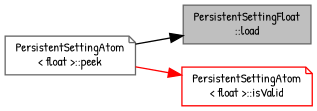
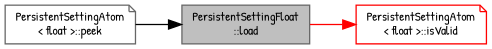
edge "PersistentSettingAtom < float >::peek" -> "PersistentSettingAtom < float >::isValid": now "PersistentSettingFloat ::load" -> "PersistentSettingAtom < float >::isValid"
